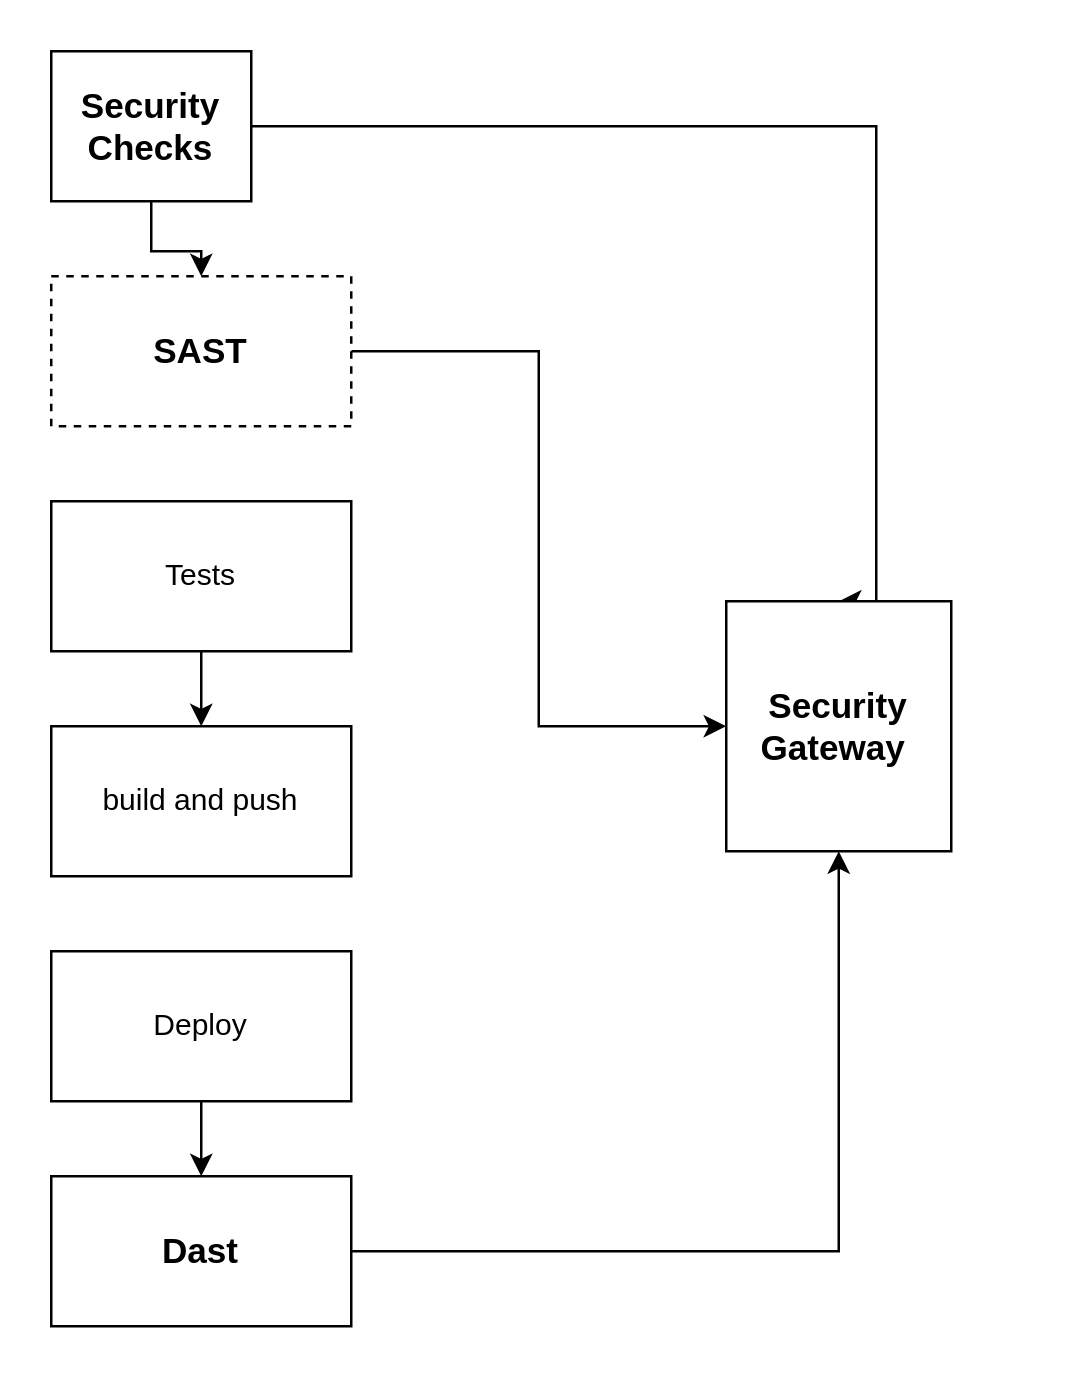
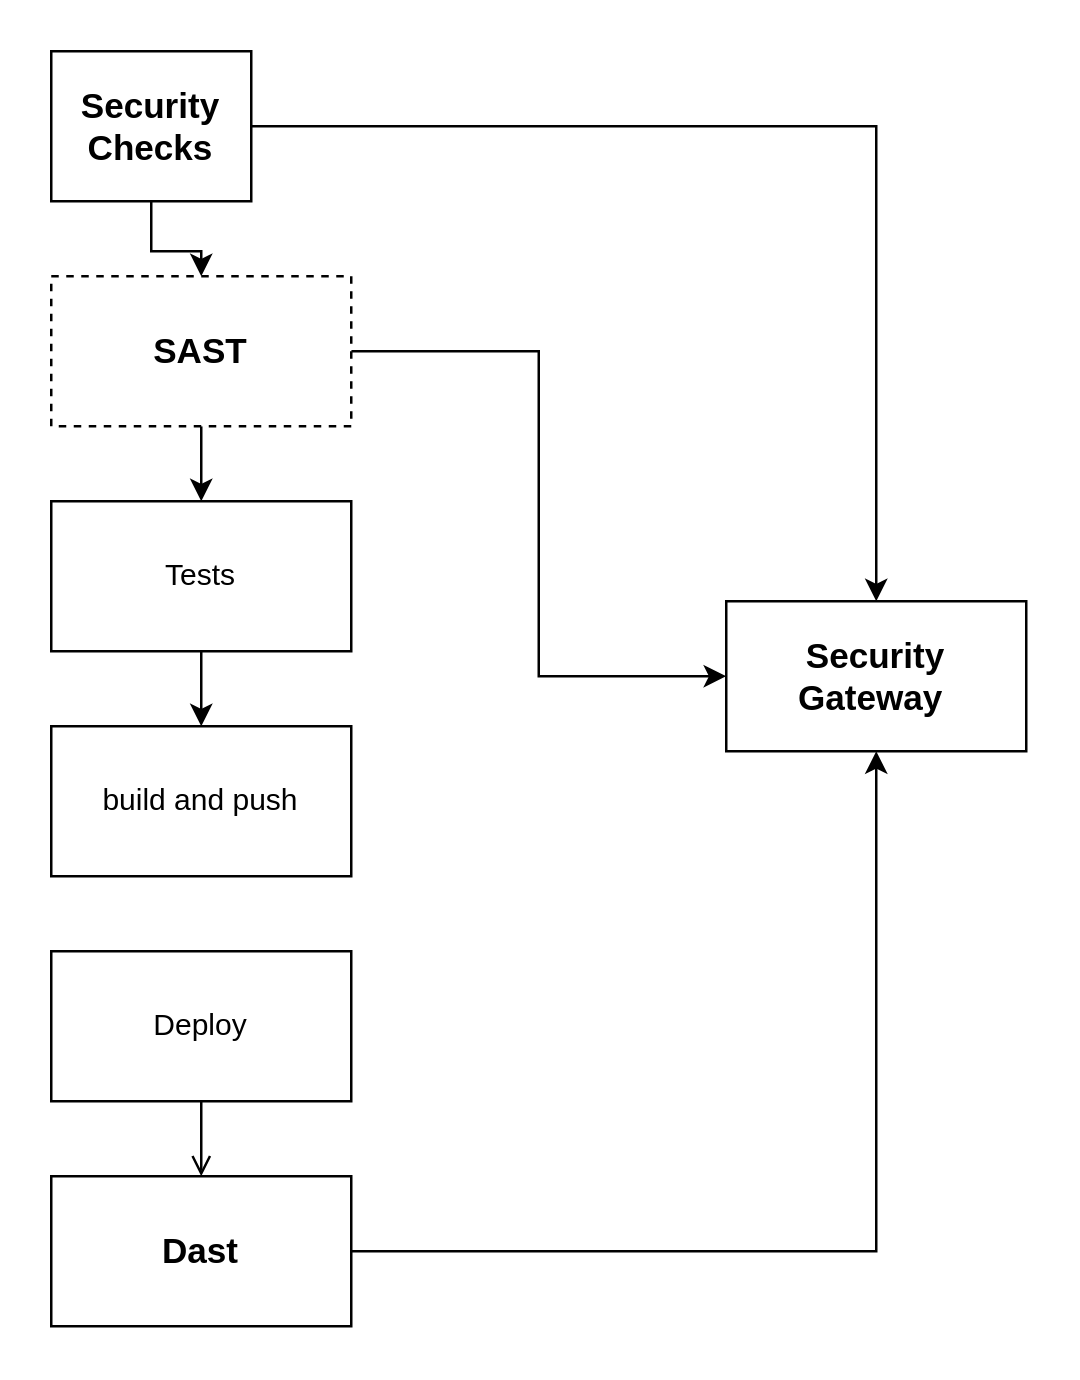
edge "SAST" -> "Tests": added
node "Security Gateway": size 225x250 -> 300x150
edge "Deploy" -> "Dast": arrowhead classic -> open
